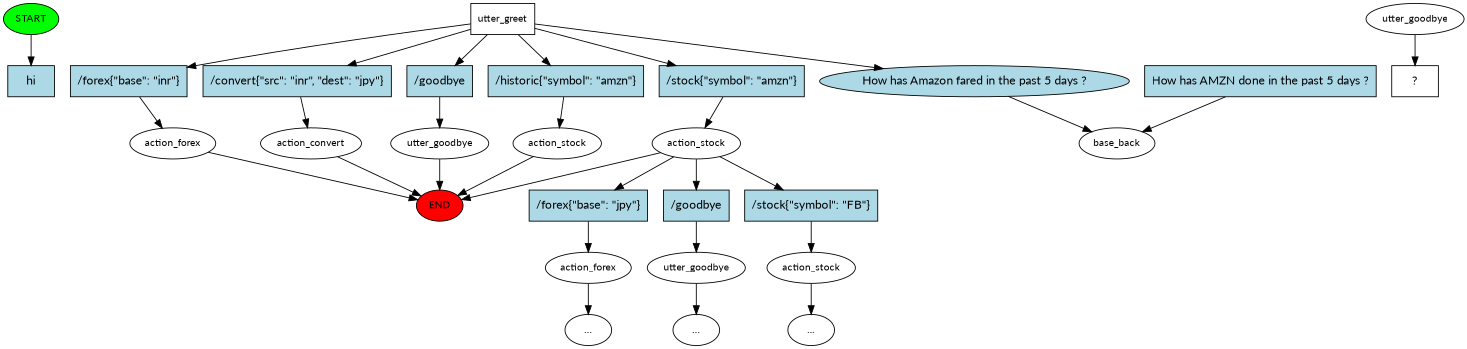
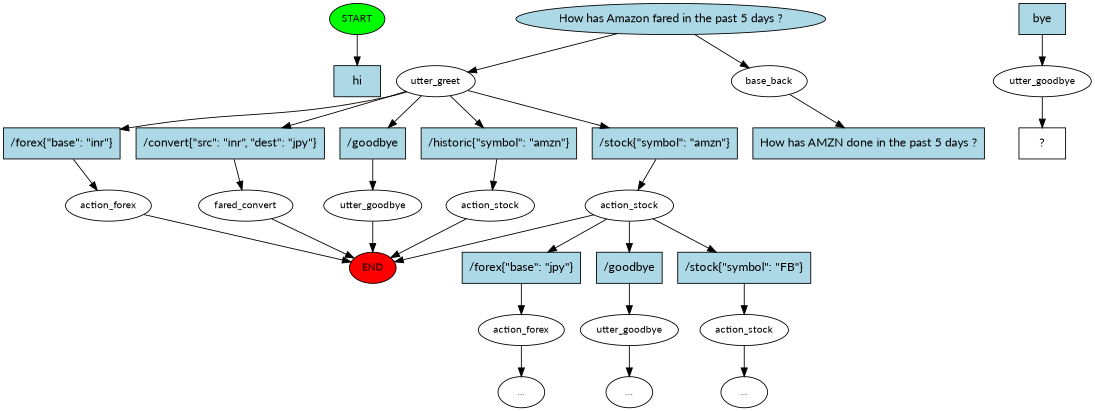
node "utter_greet": shape box -> ellipse
node "bye": added
edge "utter_greet" -> "How has Amazon fared in the past 5 days ?": reversed
edge "How has AMZN done in the past 5 days ?" -> "base_back": reversed
node "action_convert": label "action_convert" -> "fared_convert"
